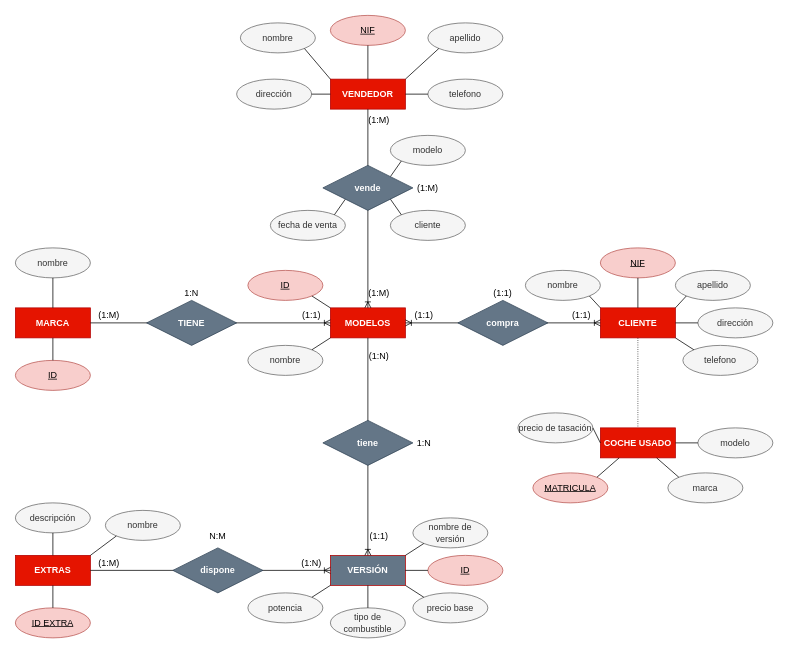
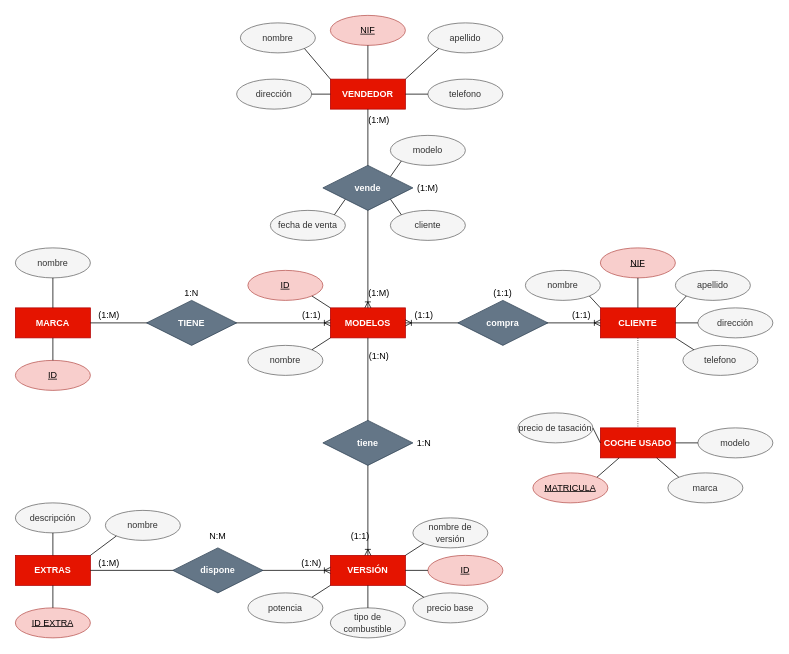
node "(1:1)": moved (379, 537) -> (360, 537)
node "VERSIÓN": fillcolor #647687 -> #e51400
